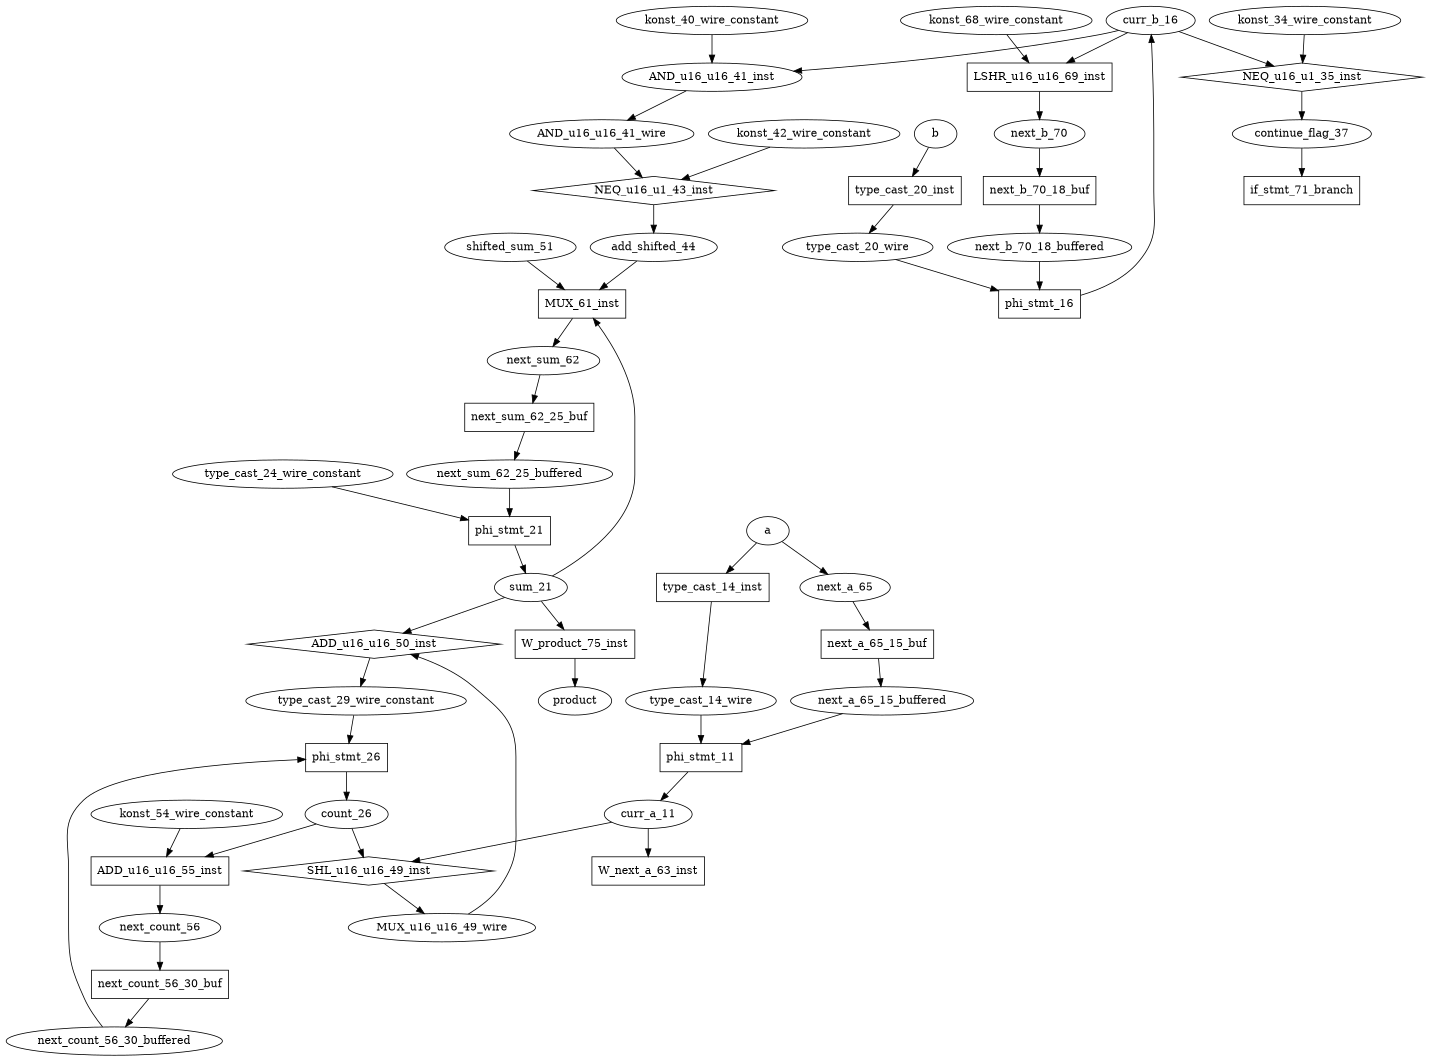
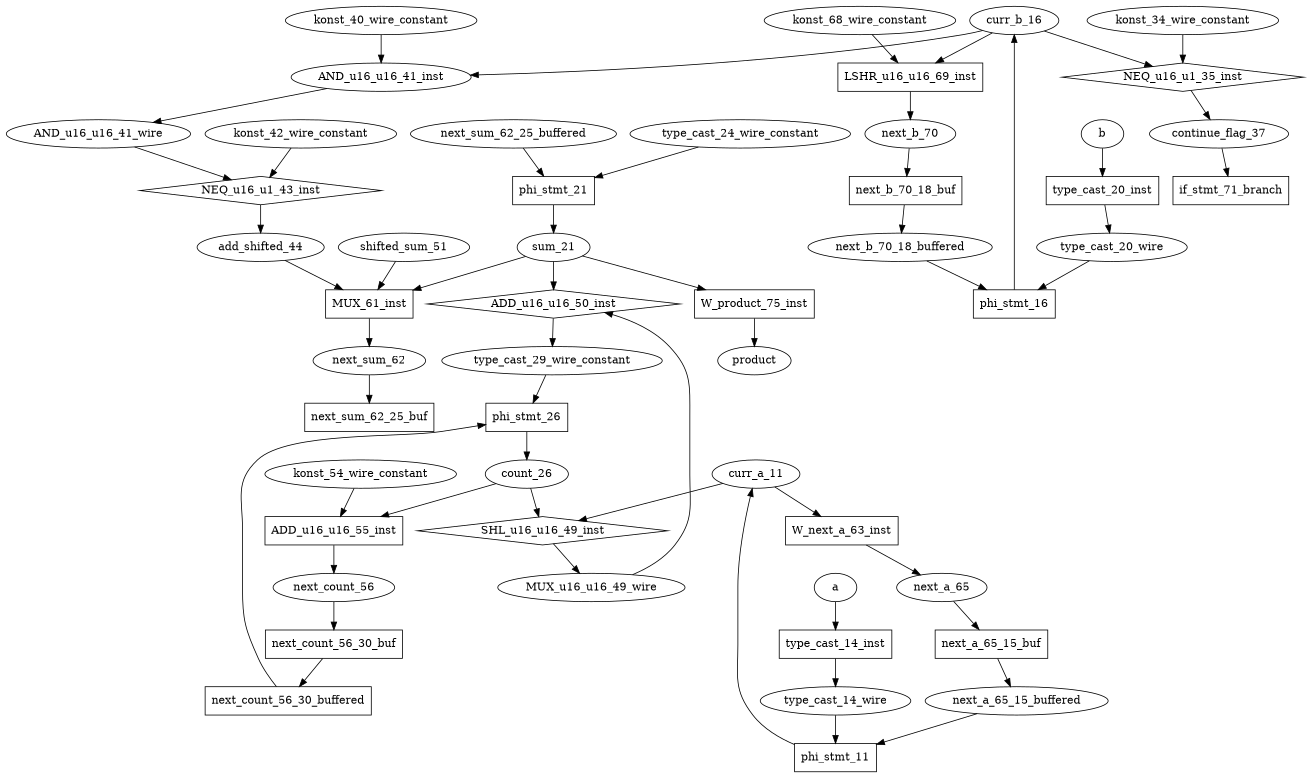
edge "next_sum_62_25_buf" -> "next_sum_62_25_buffered": removed
edge "a" -> "next_a_65": now "W_next_a_63_inst" -> "next_a_65"
node "next_count_56_30_buffered": shape ellipse -> box
